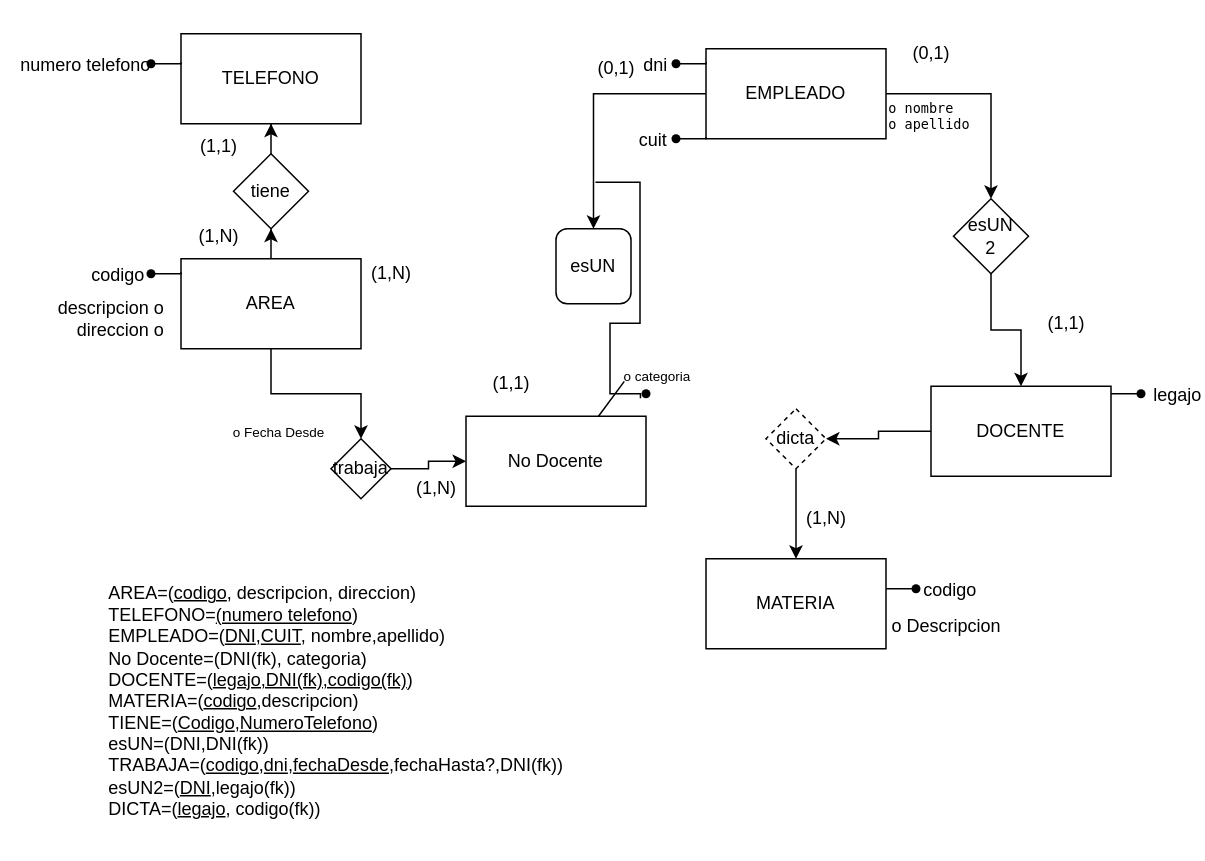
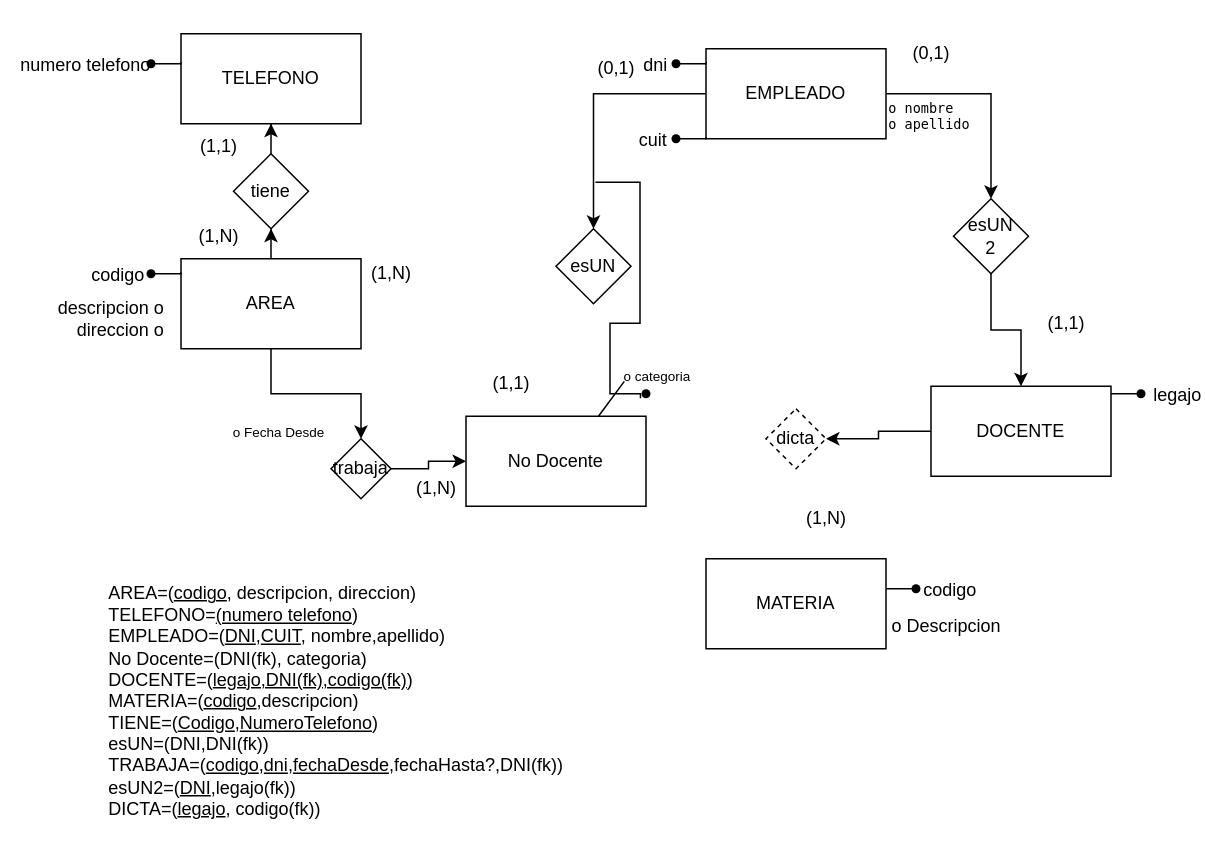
node "esUN": shape rounded rectangle -> diamond
edge "dicta" -> "MATERIA": removed
